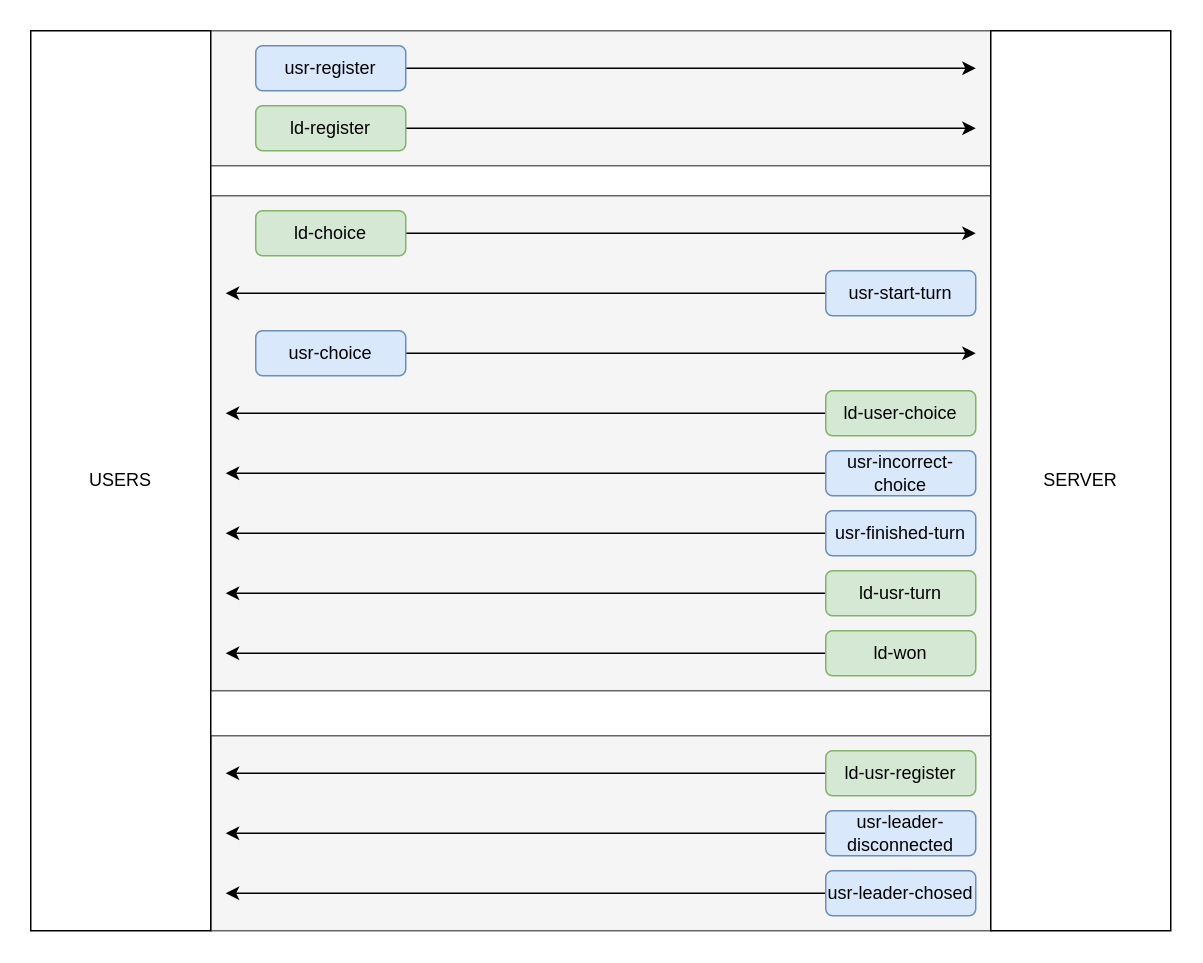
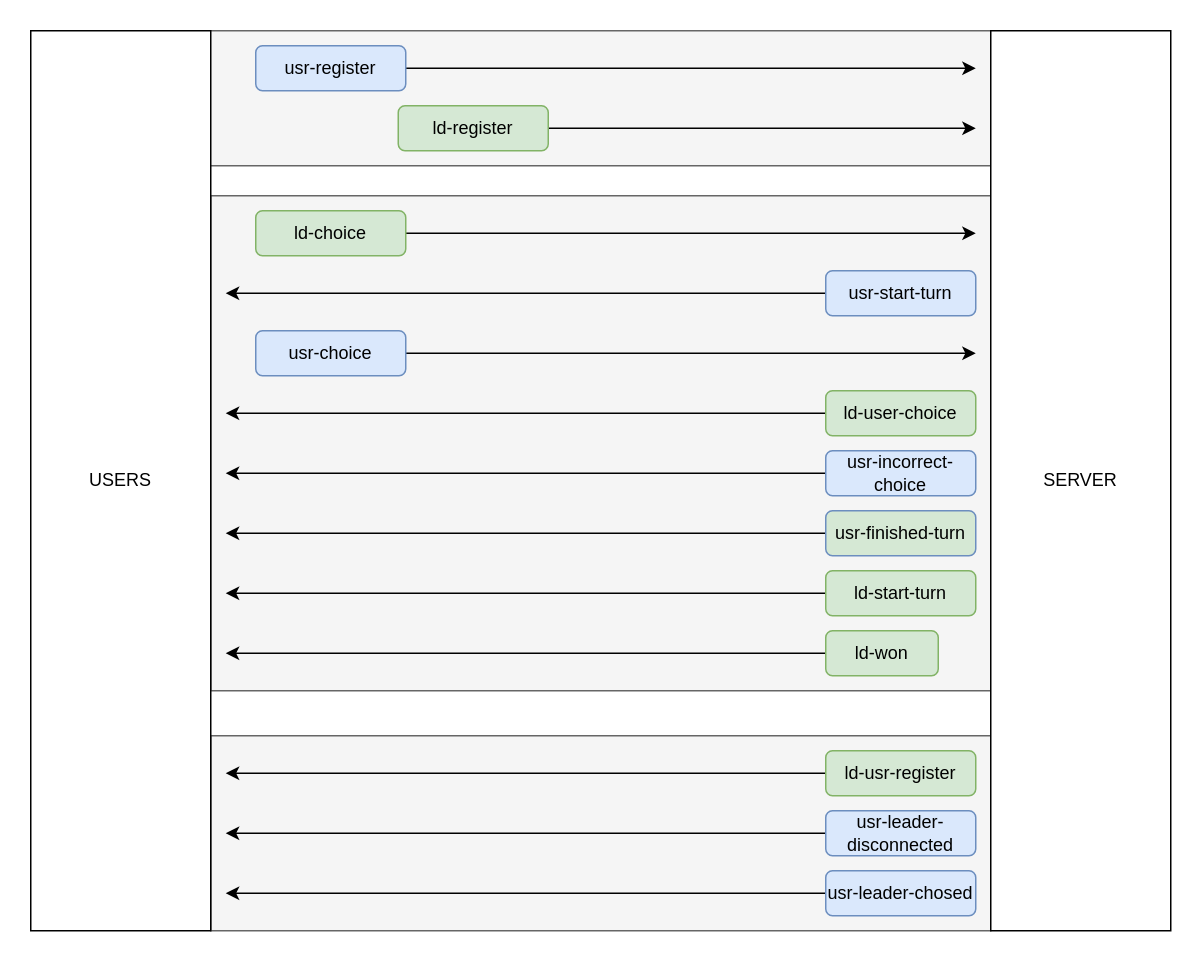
node "ld-register": moved (331, 128) -> (473, 128)
node "usr-finished-turn": fillcolor #dae8fc -> #d5e8d4
node "ld-usr-turn": label "ld-usr-turn" -> "ld-start-turn"
node "ld-won": size 150x45 -> 113x45
